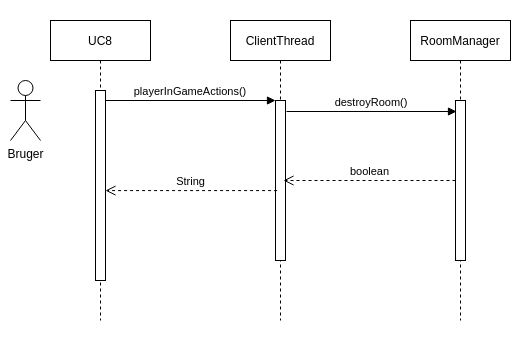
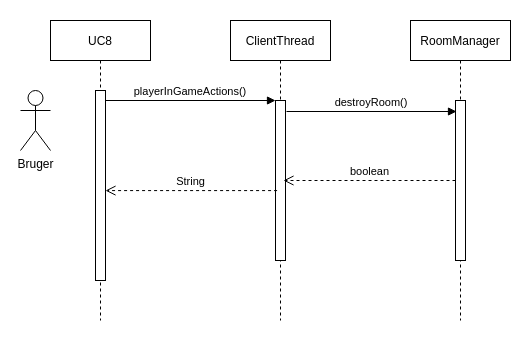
node "Bruger": moved (26, 111) -> (36, 121)
